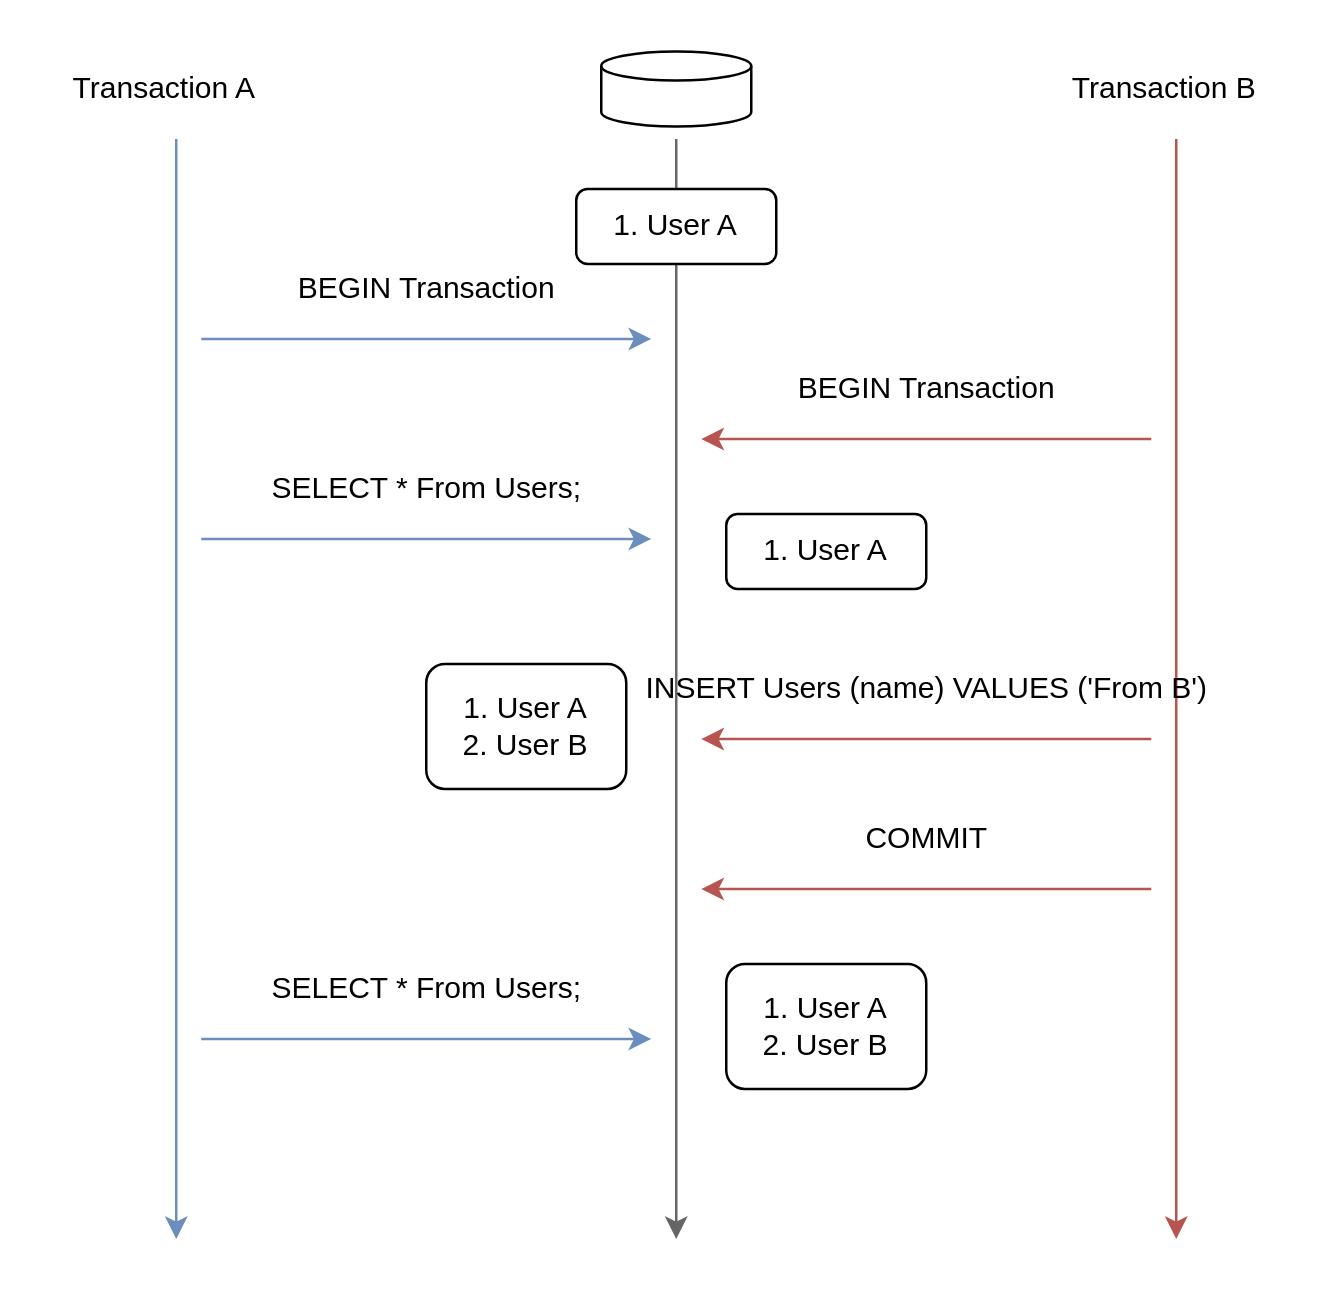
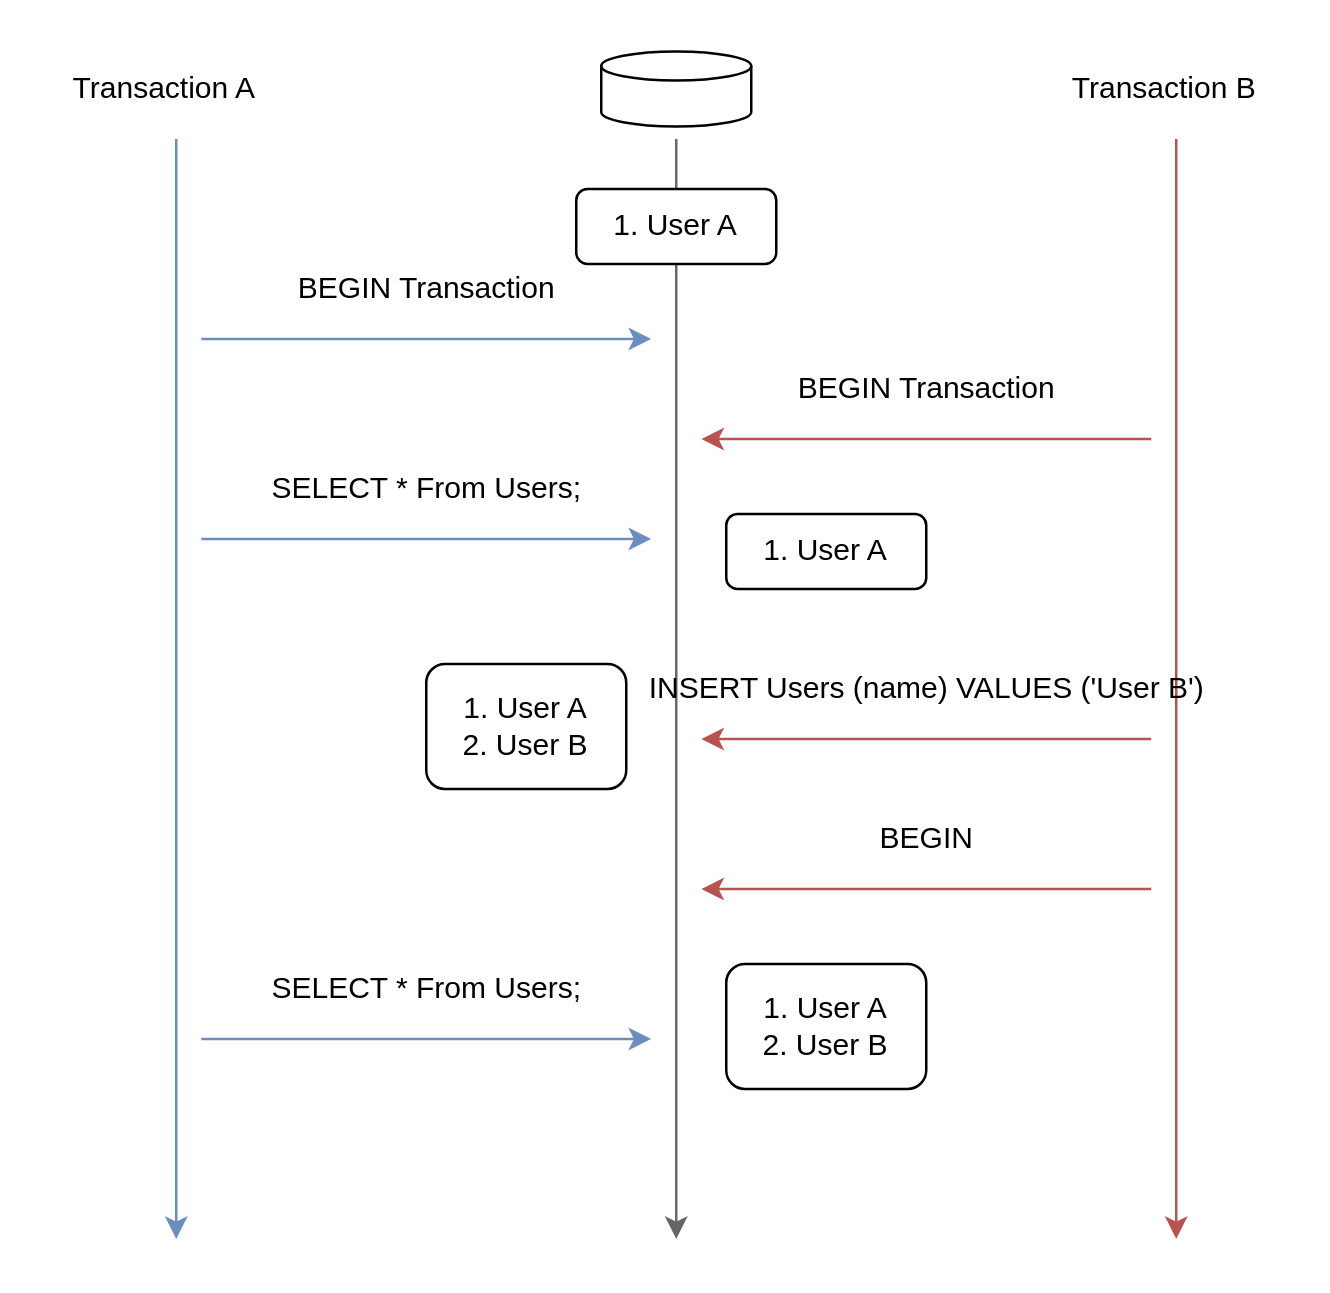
node "INSERT Users (name) VALUES ('From B')": label "INSERT Users (name) VALUES ('From B')" -> "INSERT Users (name) VALUES ('User B')"
node "COMMIT": label "COMMIT" -> "BEGIN"
